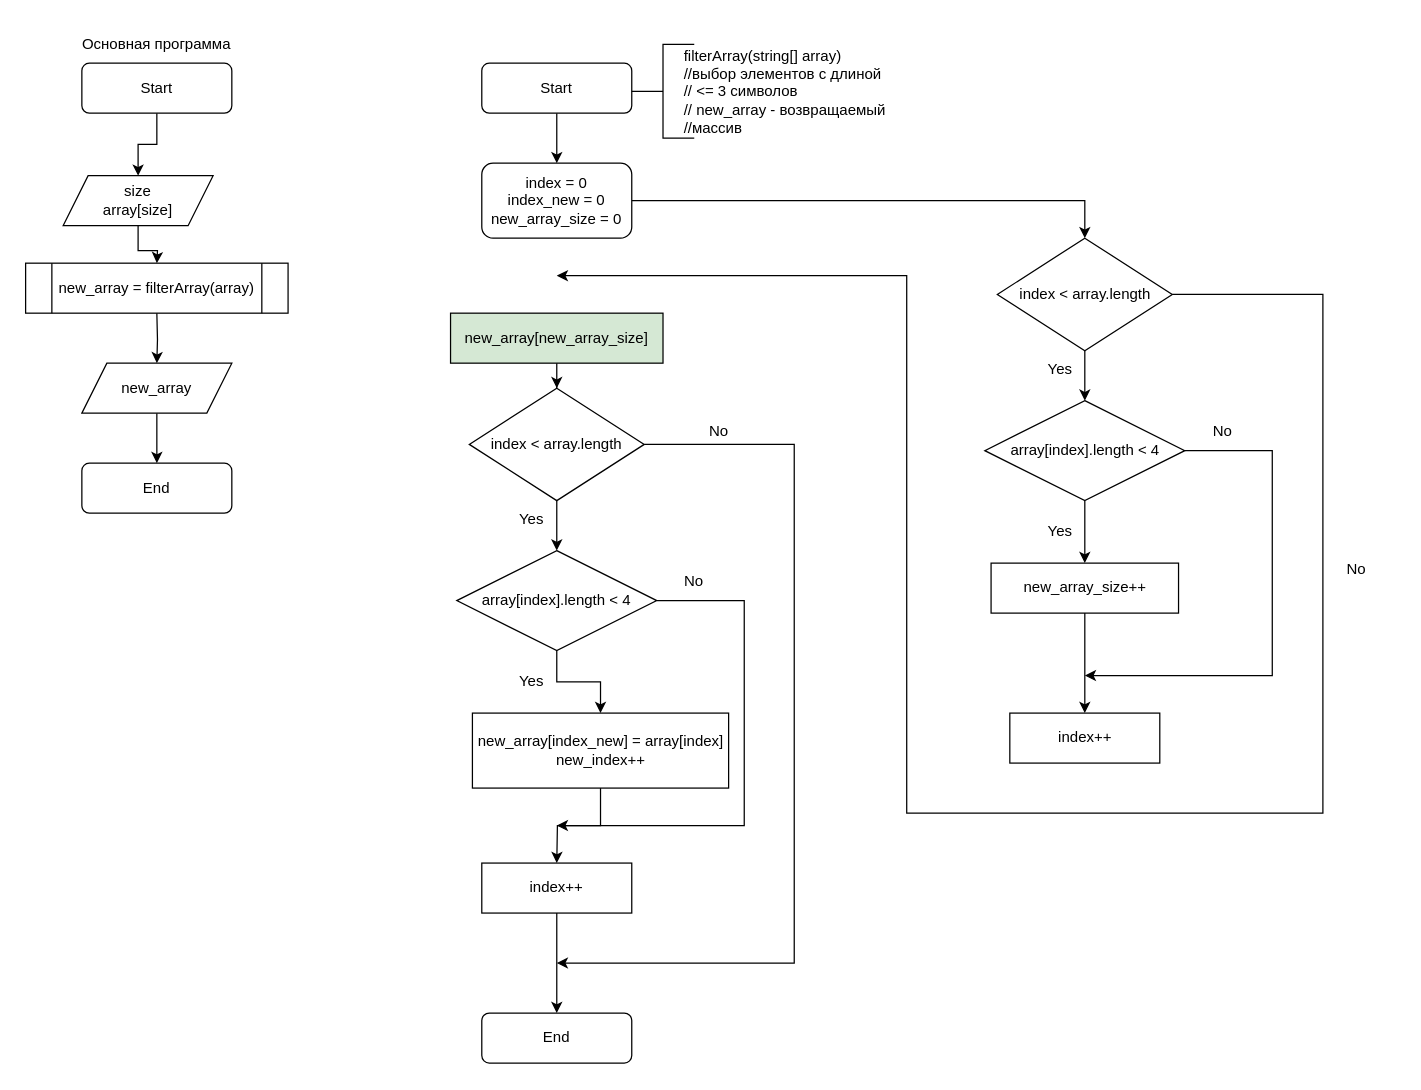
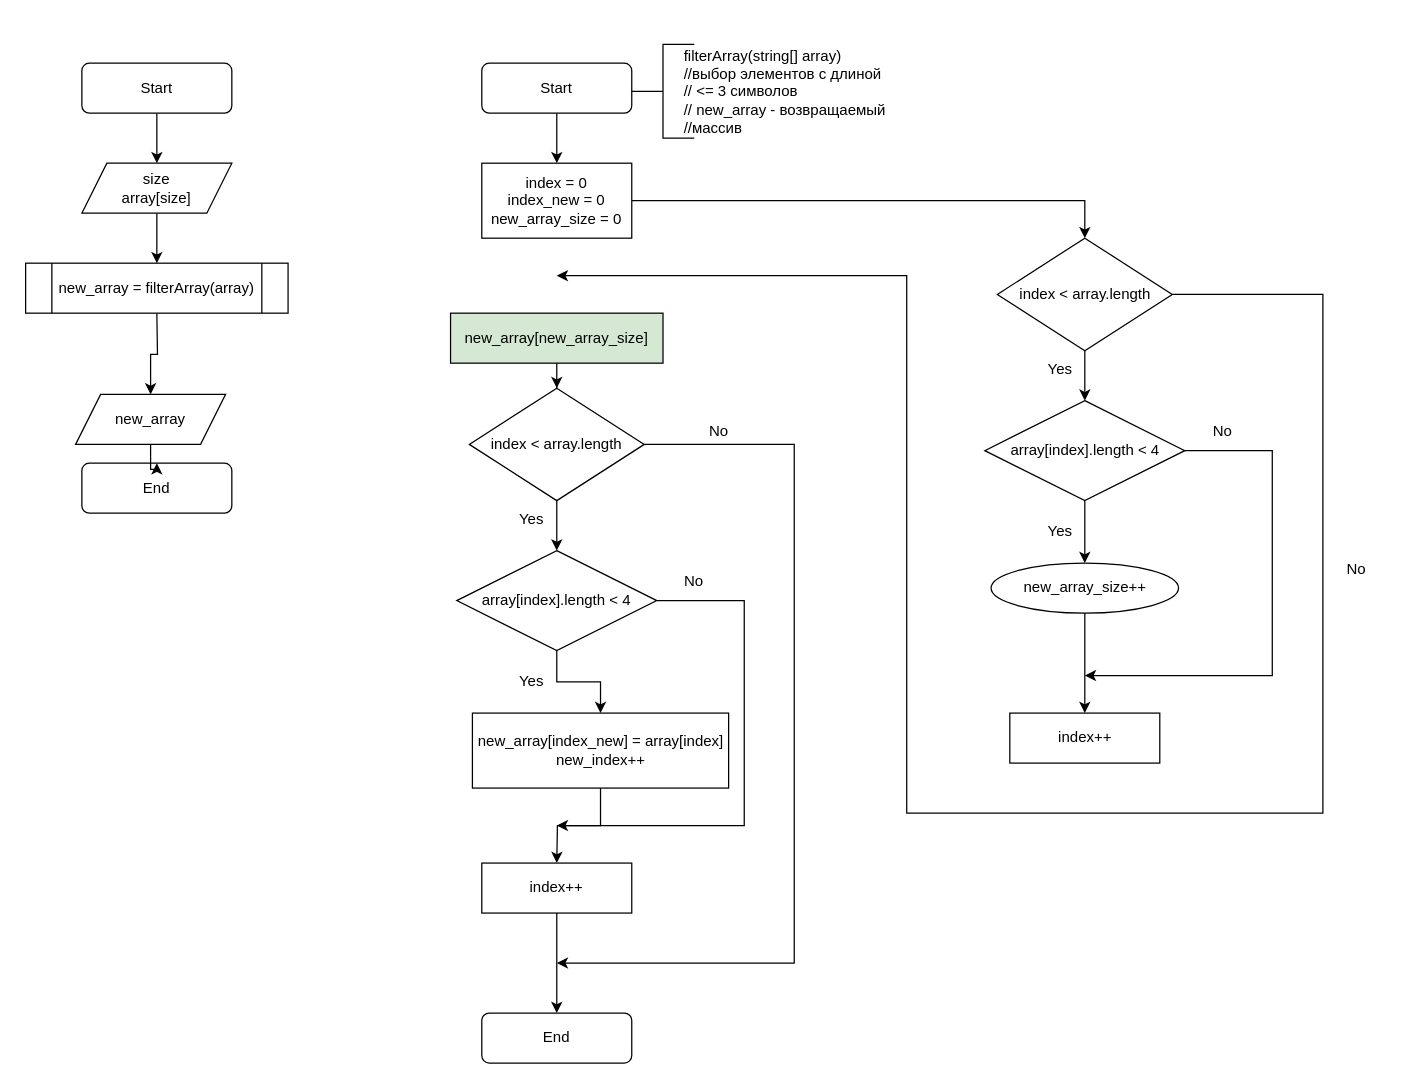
node "Основная программа": removed
node "size array[size]": moved (138, 201) -> (157, 188)
node "index = 0 index_new = 0 new_array_size = 0": shape rounded rectangle -> rectangle
node "new_array": moved (157, 388) -> (151, 419)
node "new_array_size++": shape rectangle -> ellipse
